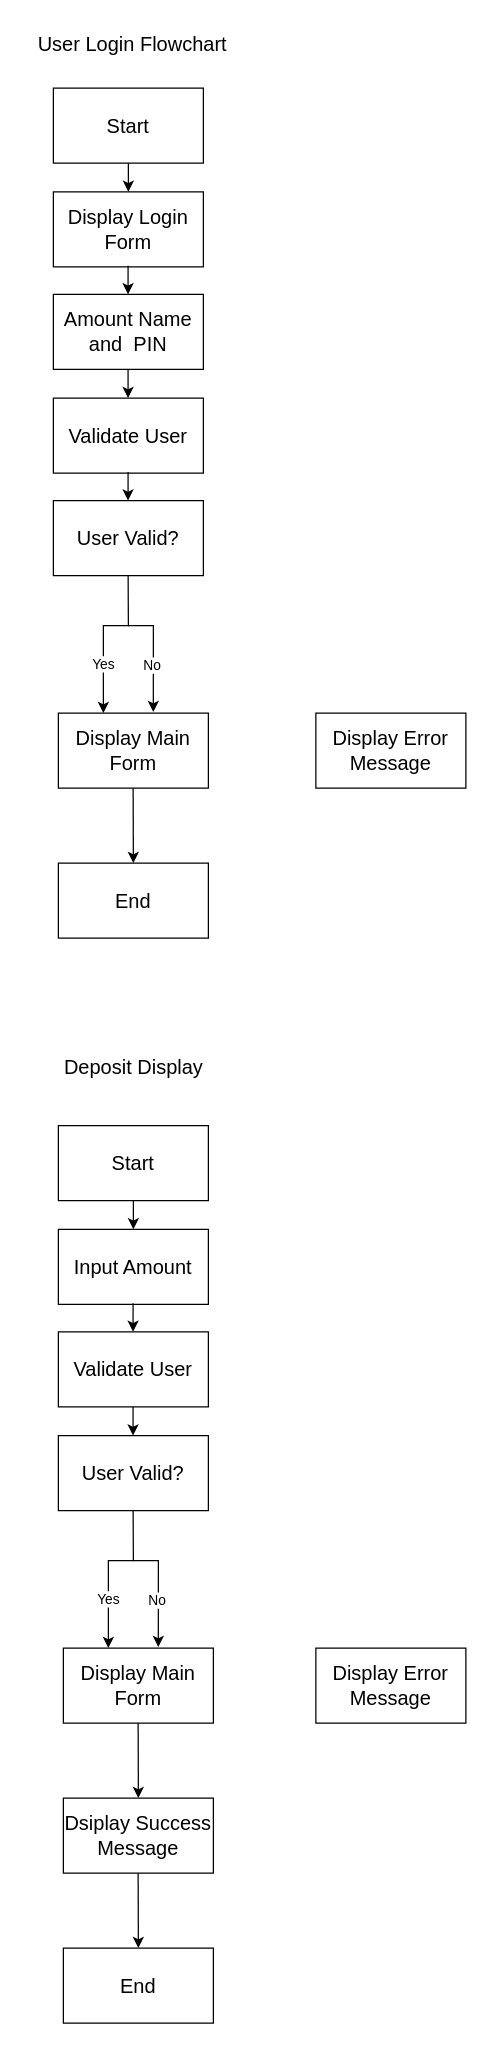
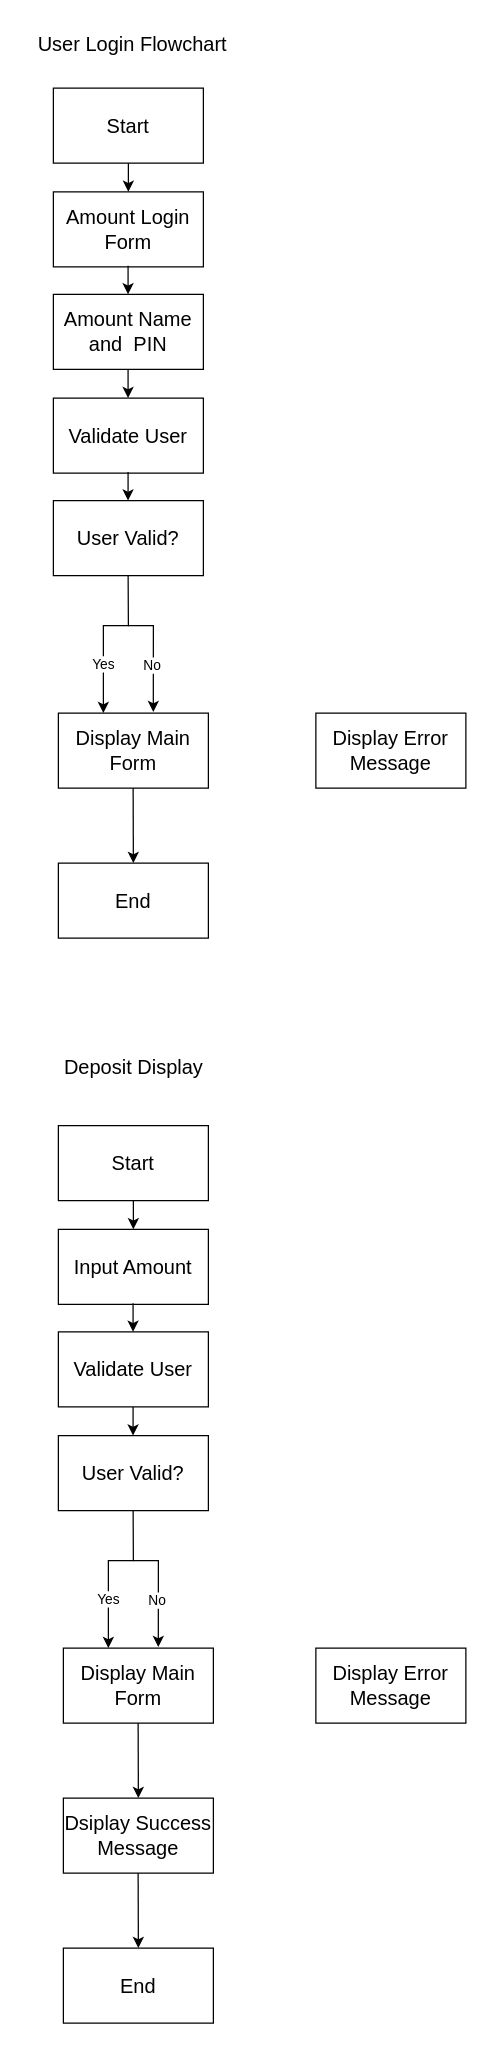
node "Display Login Form": label "Display Login Form" -> "Amount Login Form"
